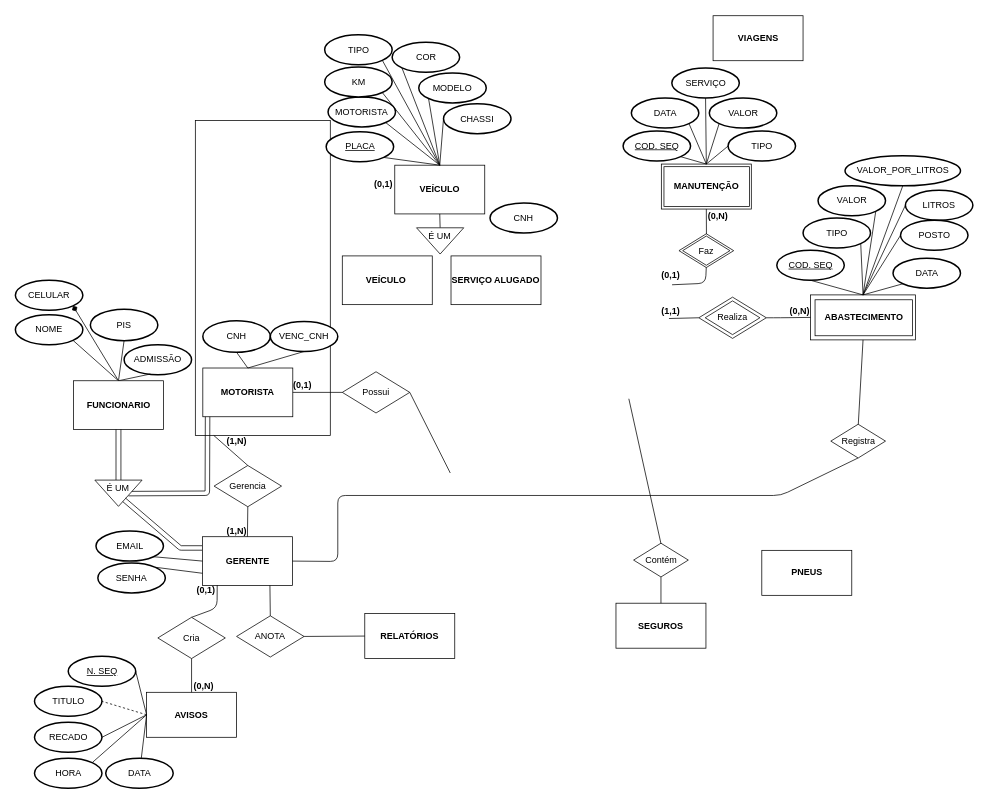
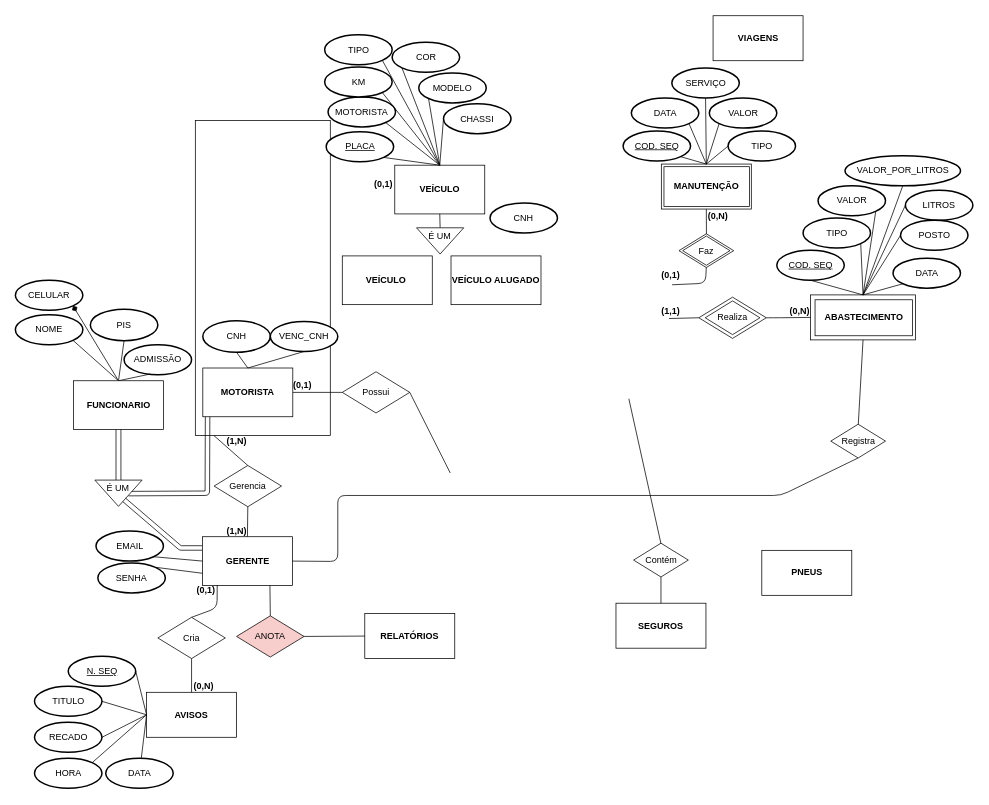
node "SERVIÇO ALUGADO": label "SERVIÇO ALUGADO" -> "VEÍCULO ALUGADO"
node "ANOTA": fillcolor #ffffff -> #f8cecc
edge "TITULO" -- "AVISOS": style dashed -> solid
